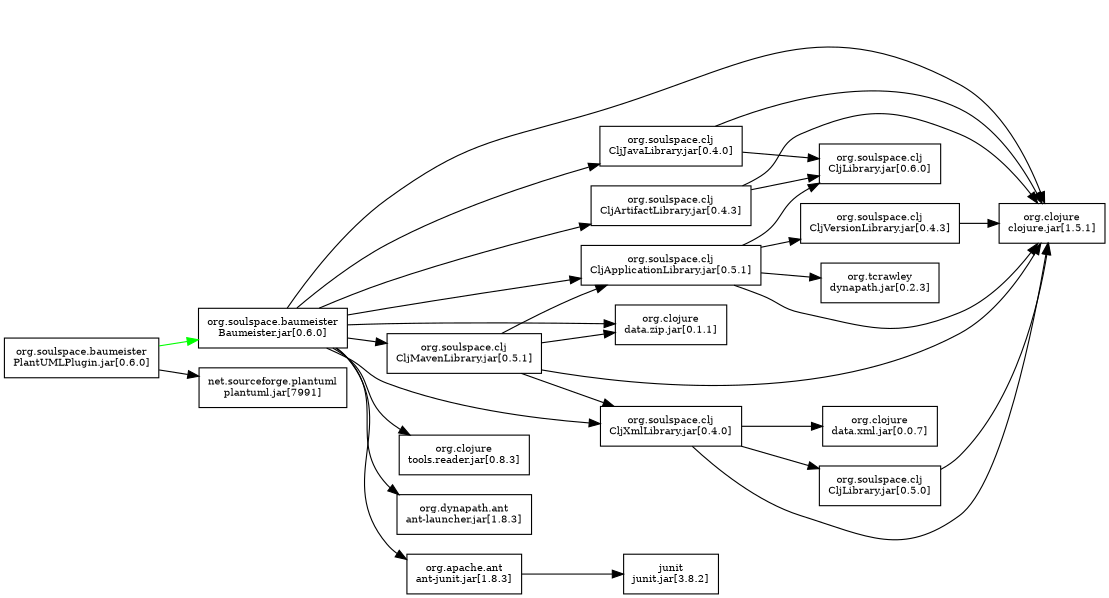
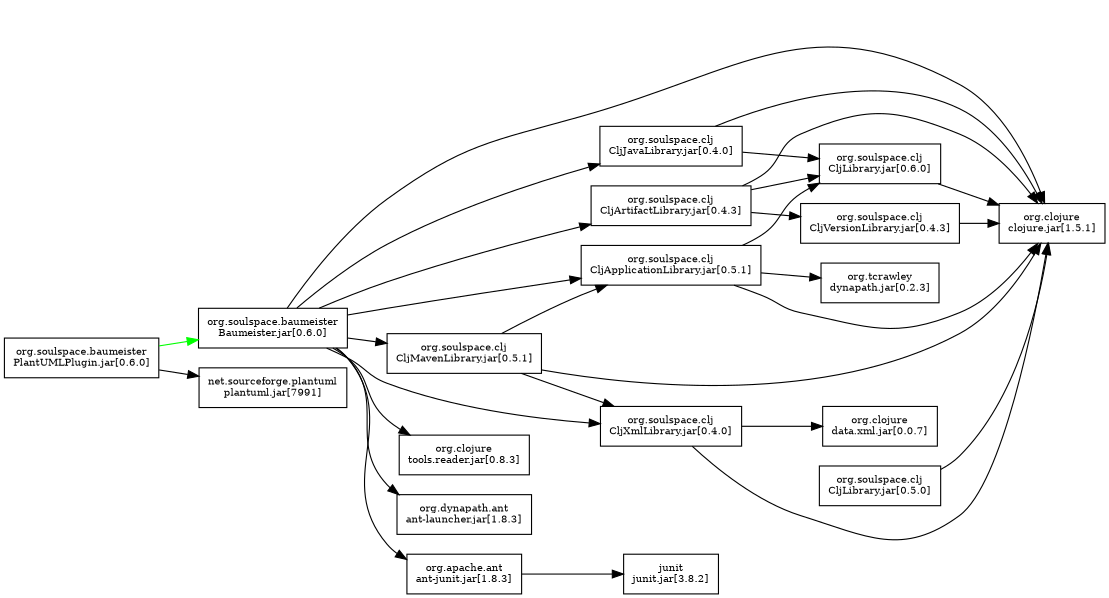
edge "org.soulspace.clj CljLibrary.jar[0.6.0]" -> "org.clojure clojure.jar[1.5.1]": added
edge "org.soulspace.clj CljApplicationLibrary.jar[0.5.1]" -> "org.soulspace.clj CljVersionLibrary.jar[0.4.3]": now "org.soulspace.clj CljArtifactLibrary.jar[0.4.3]" -> "org.soulspace.clj CljVersionLibrary.jar[0.4.3]"
node "org.clojure data.zip.jar[0.1.1]": removed
edge "org.soulspace.clj CljXmlLibrary.jar[0.4.0]" -> "org.soulspace.clj CljLibrary.jar[0.5.0]": removed
